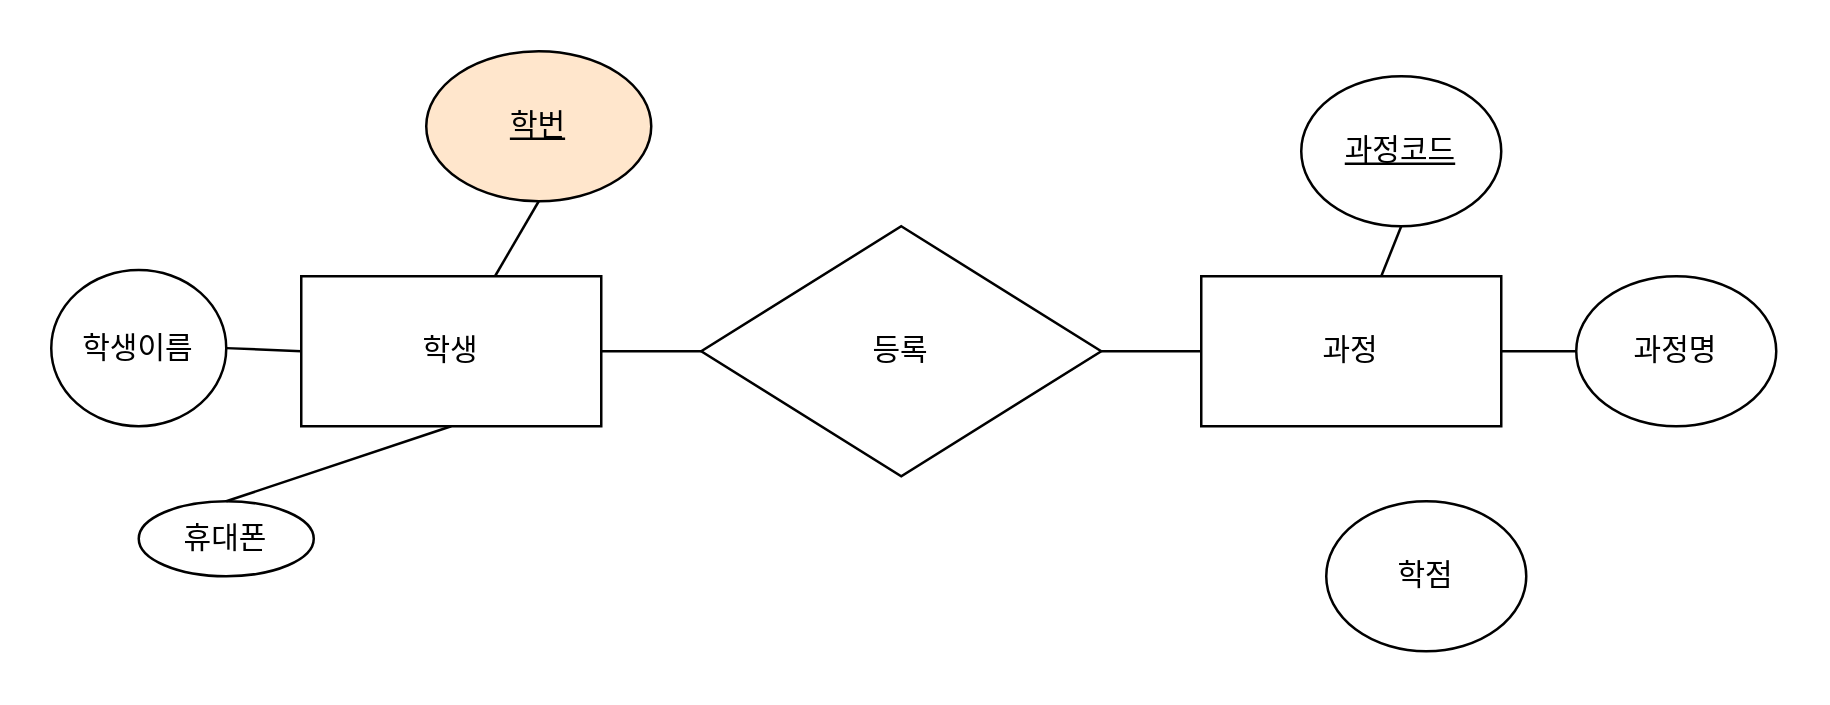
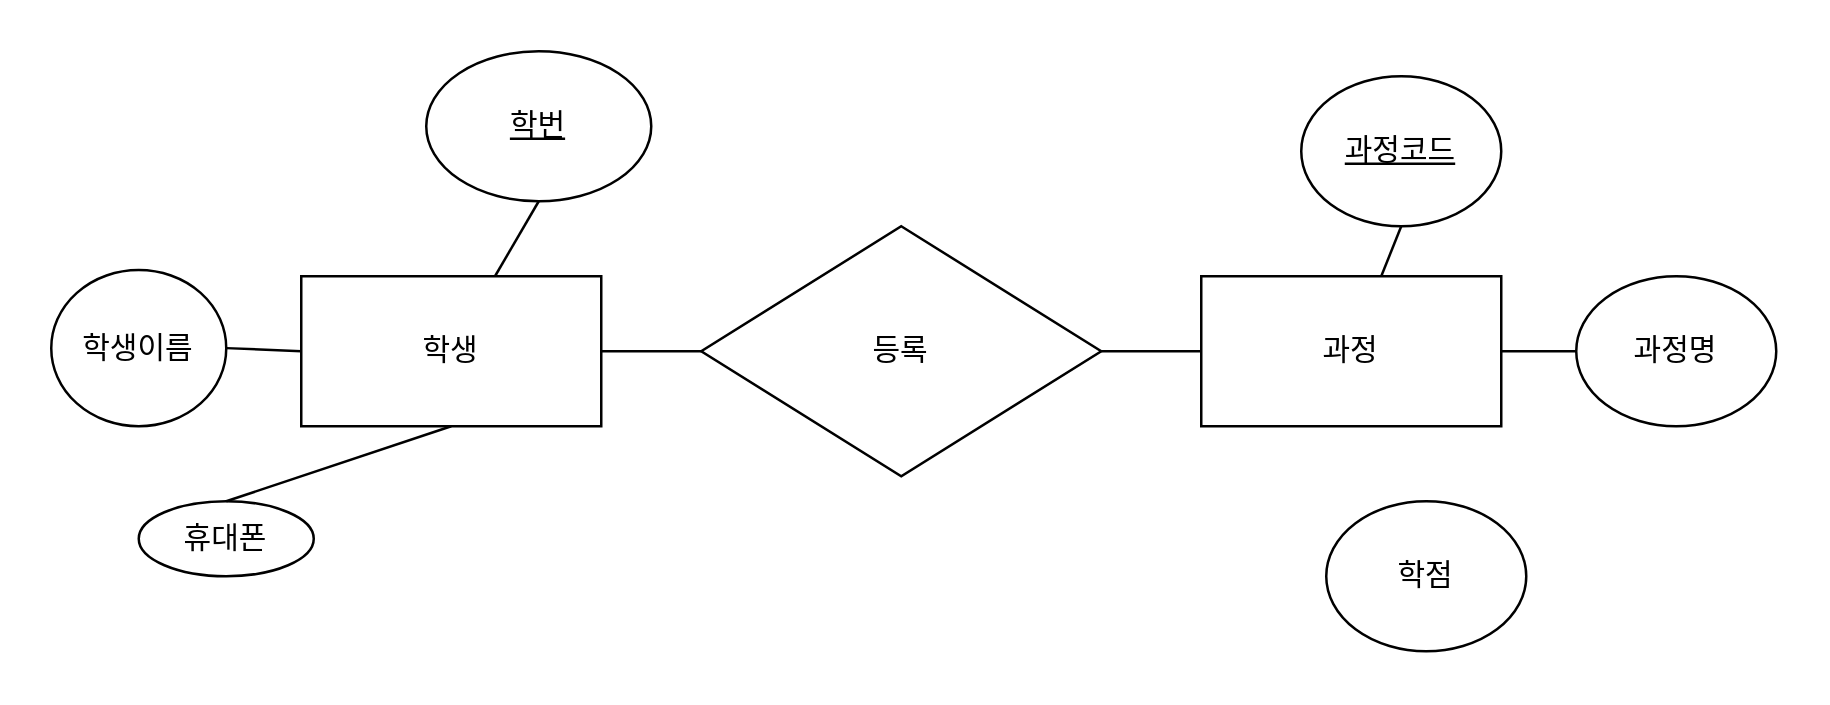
node "학번": fillcolor #ffe6cc -> #ffffff
